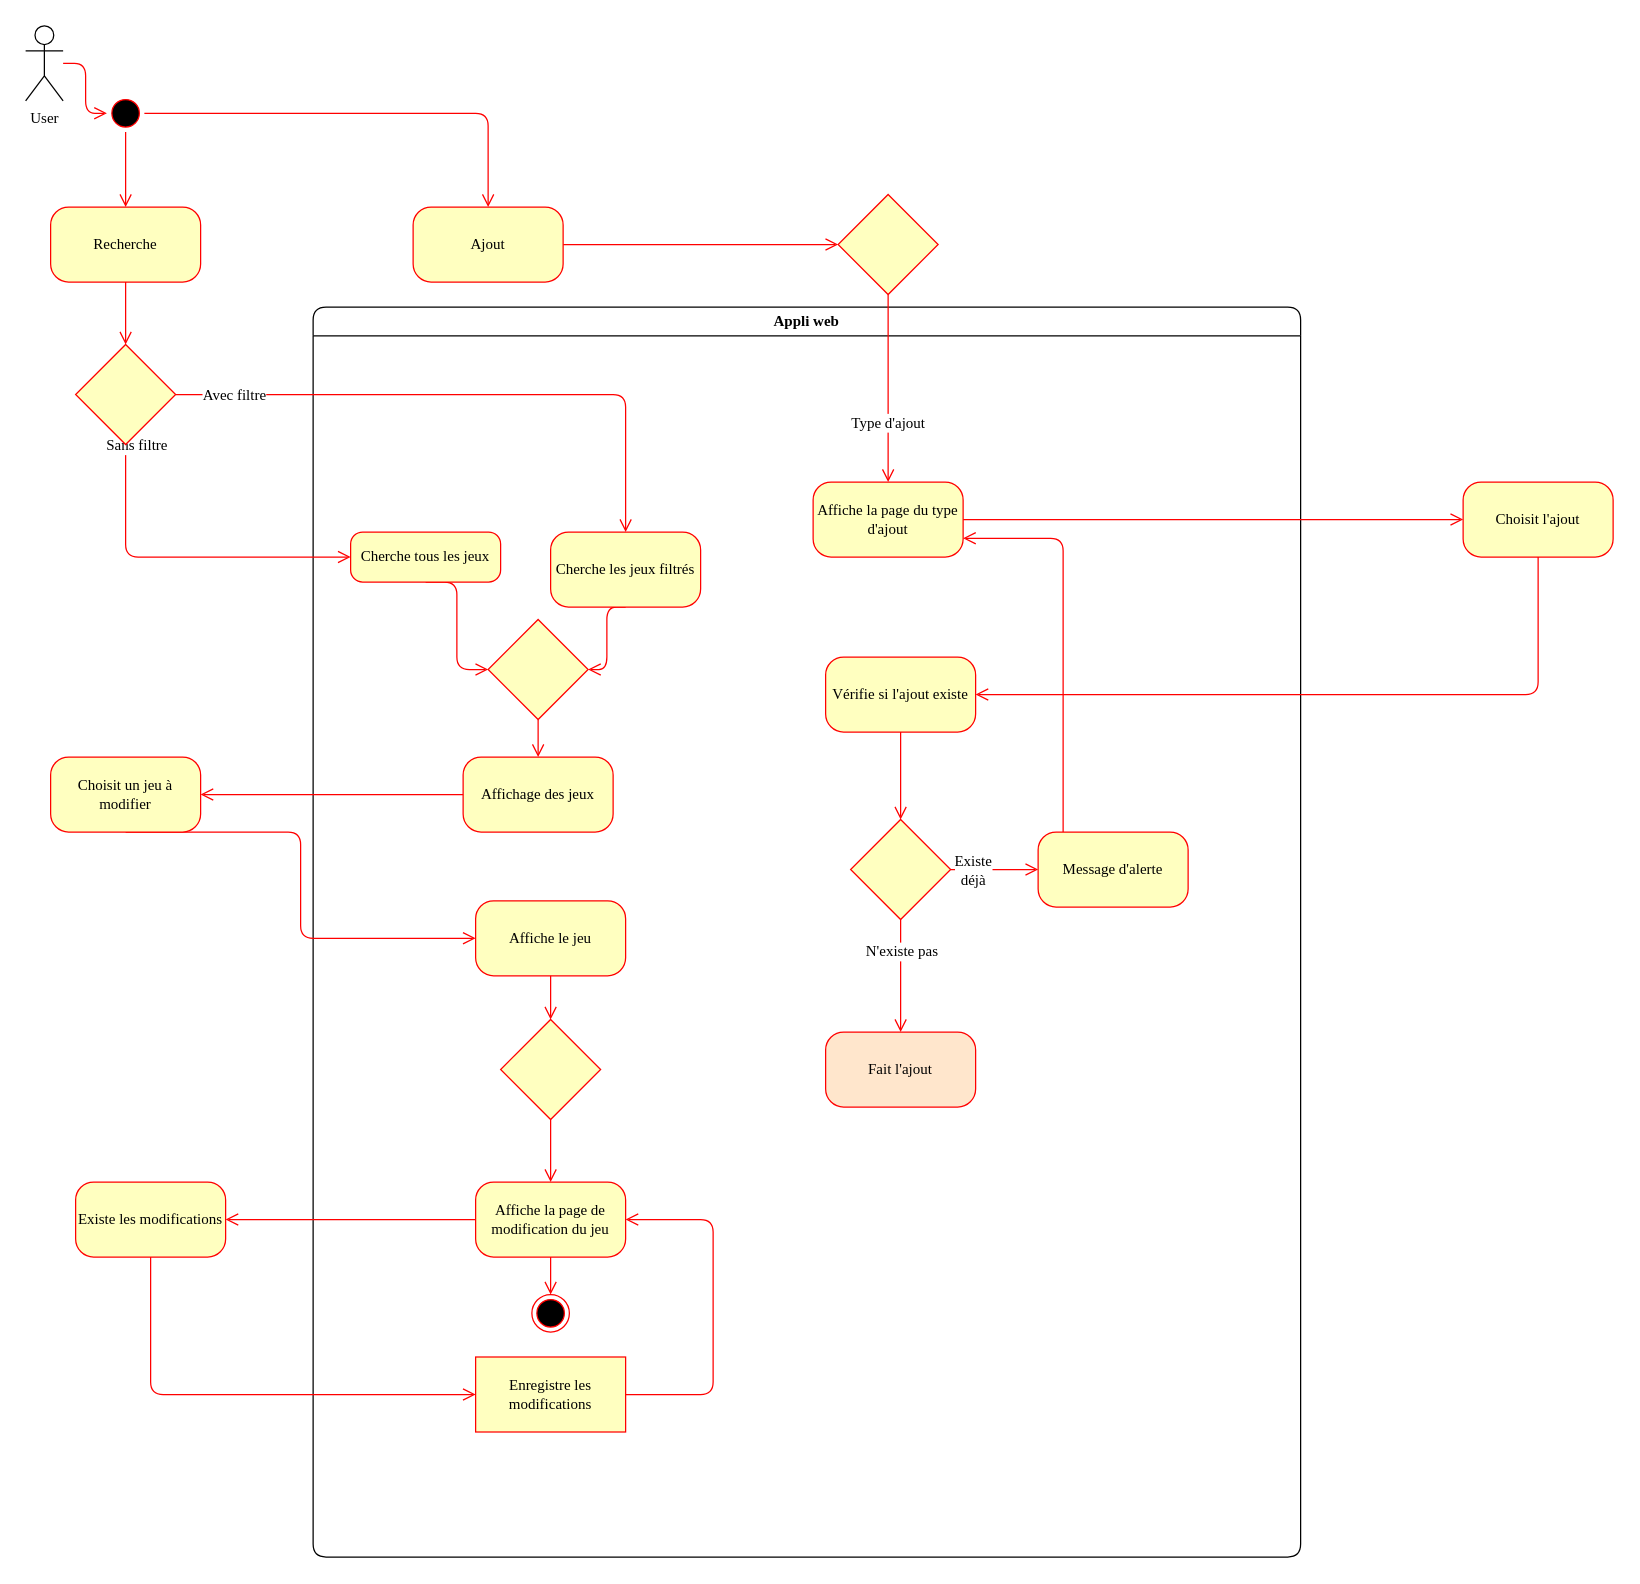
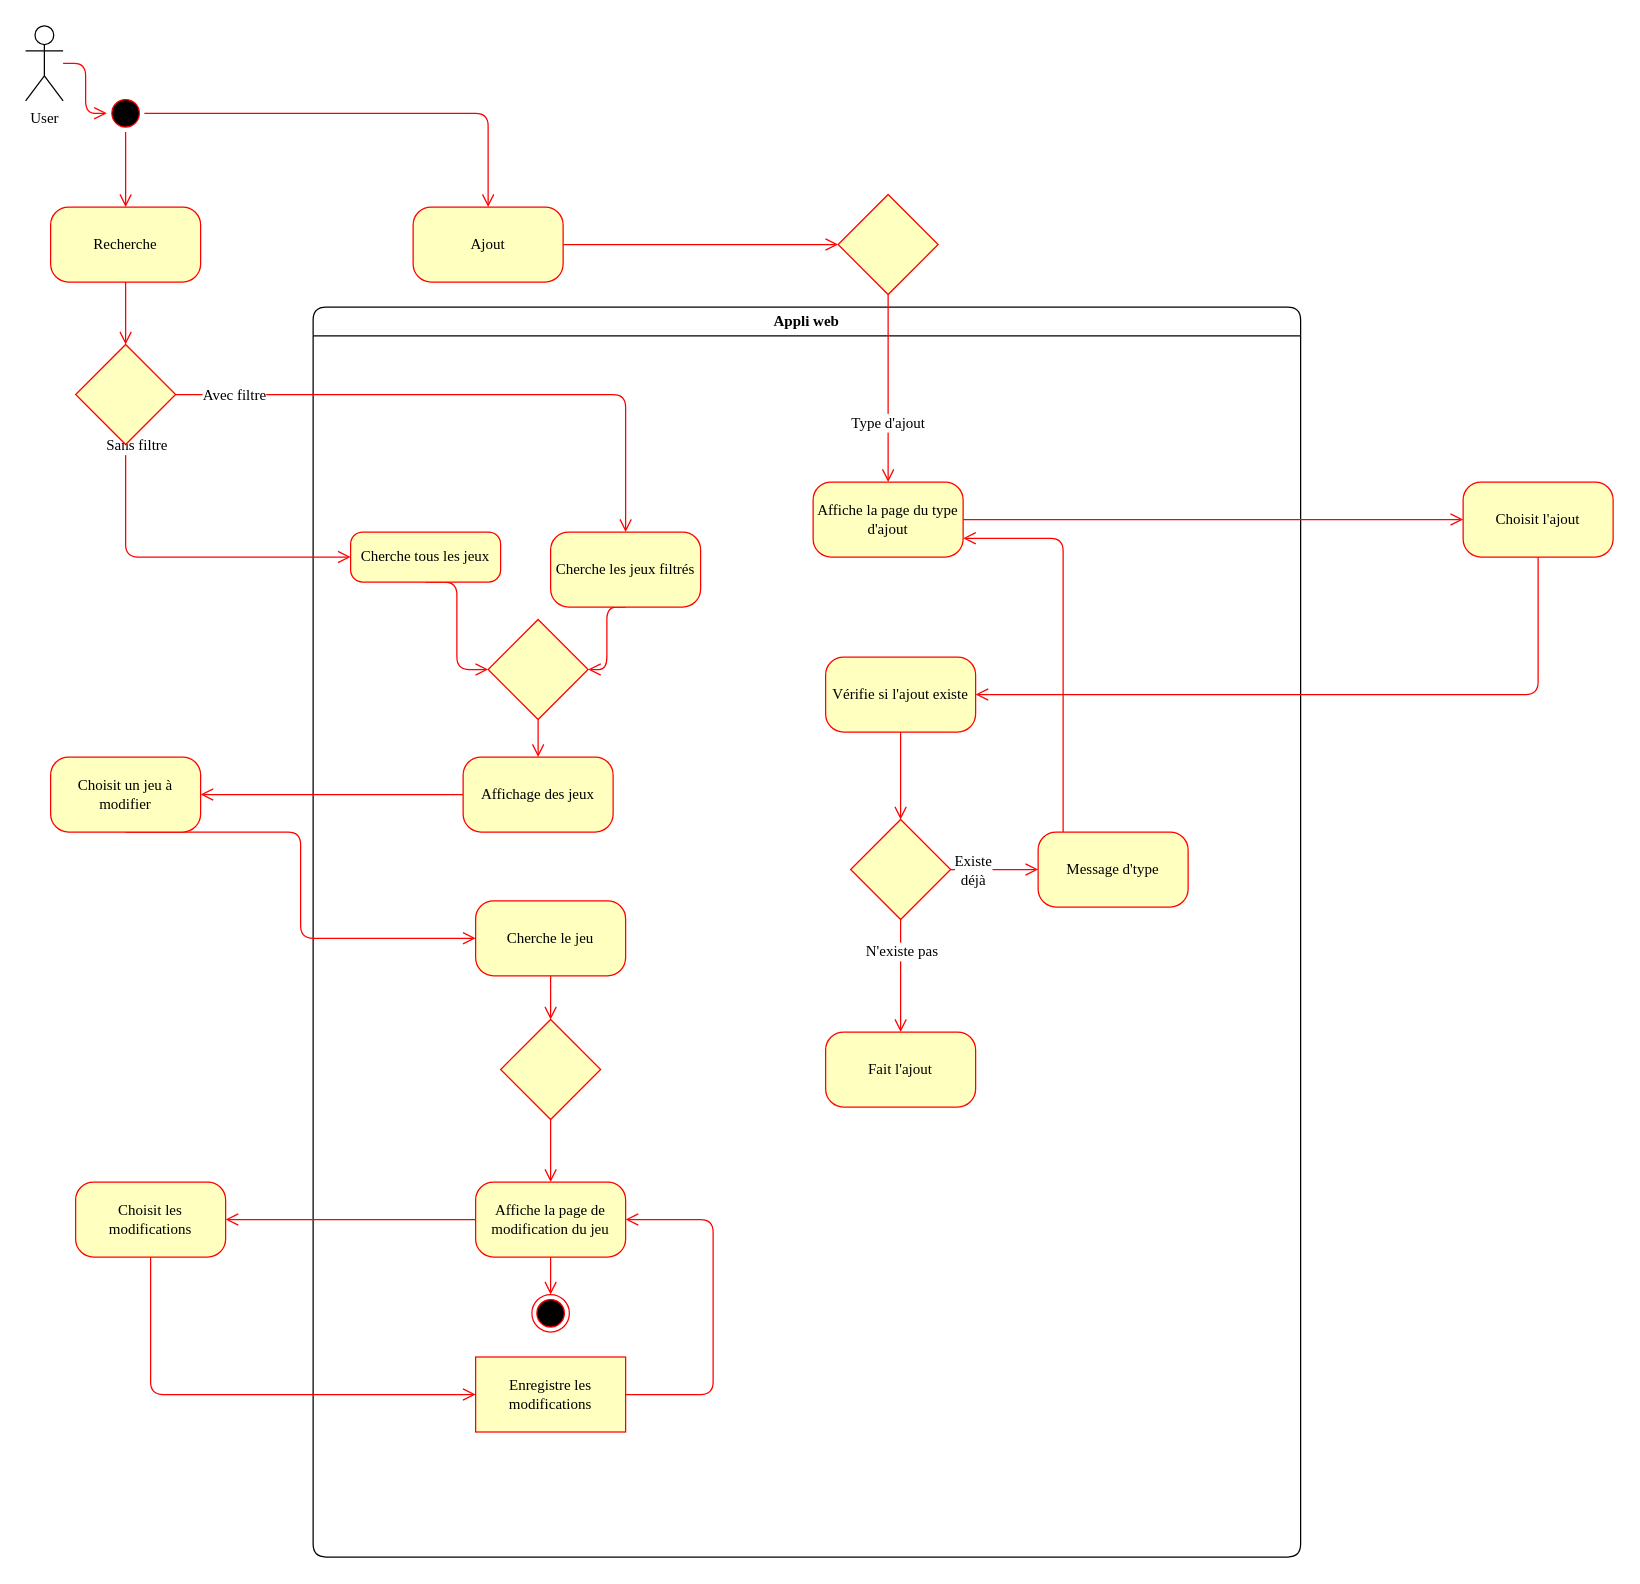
node "Message d'alerte": label "Message d'alerte" -> "Message d'type"
node "Affiche le jeu": label "Affiche le jeu" -> "Cherche le jeu"
node "Fait l'ajout": fillcolor #ffe6cc -> #ffffc0
node "Existe les modifications": label "Existe les modifications" -> "Choisit les modifications"
